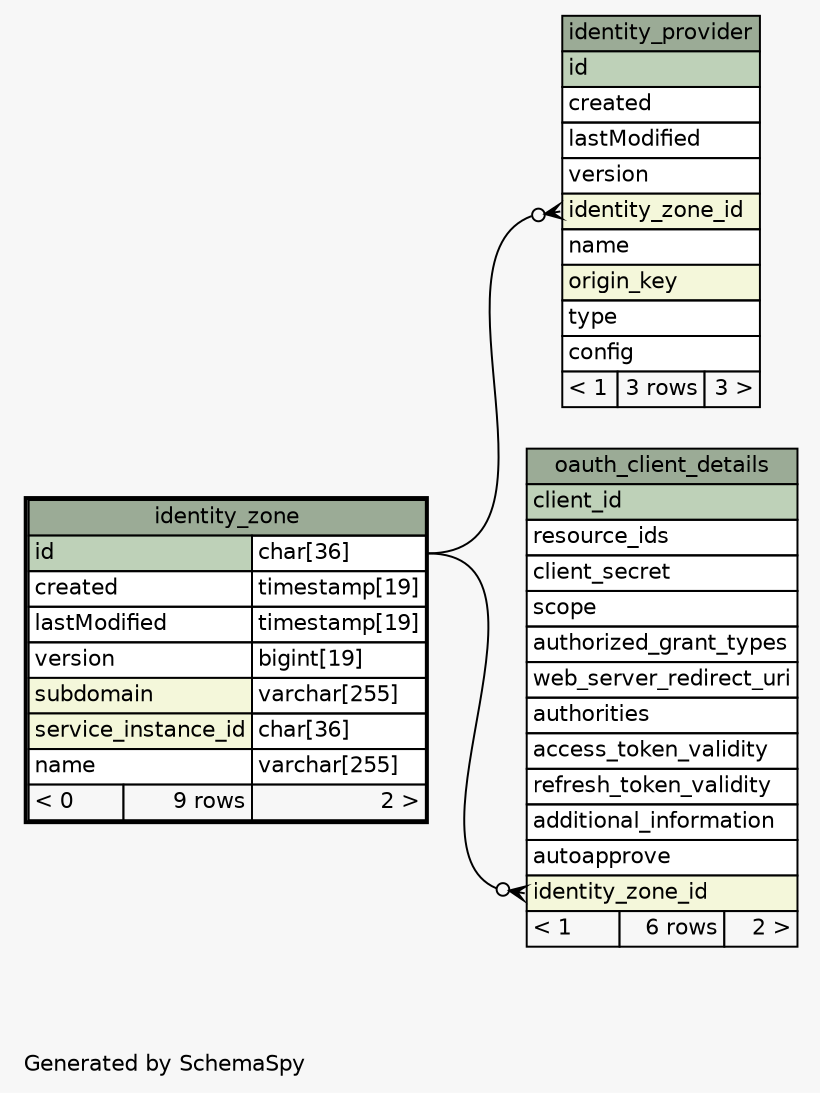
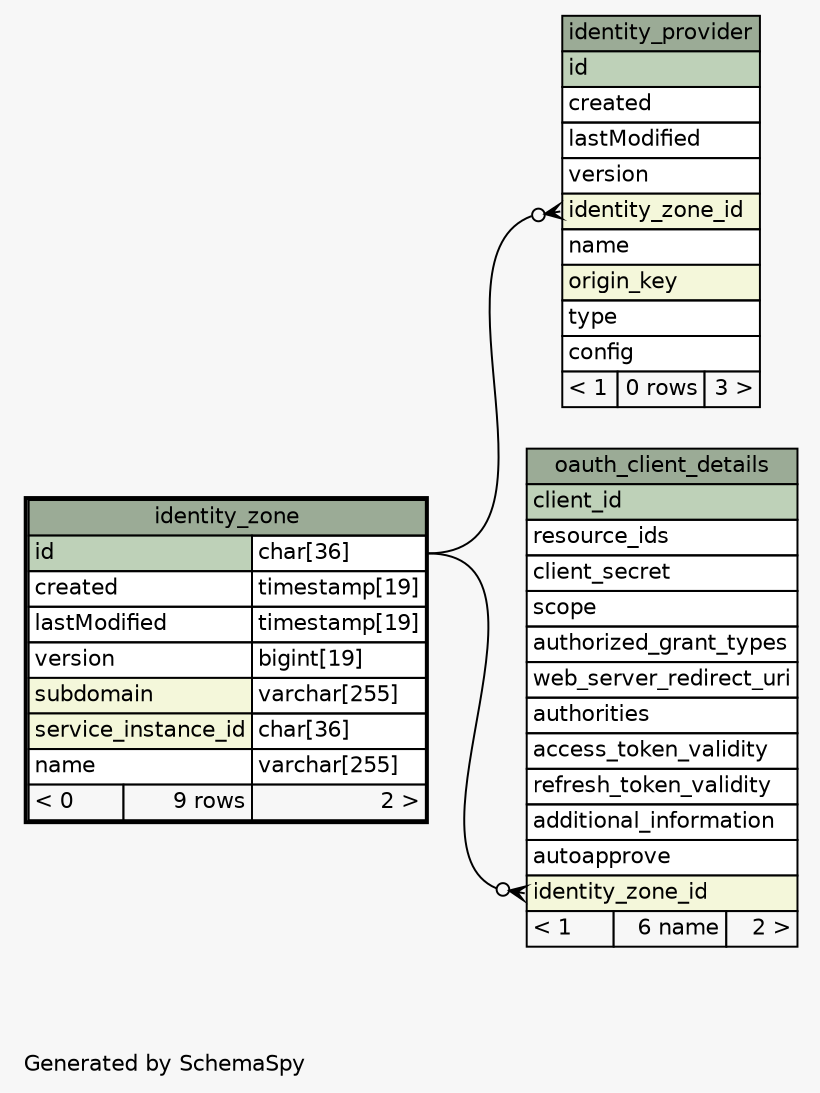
node "identity_provider": text "3 rows" -> "0 rows"
node "oauth_client_details": text "6 rows" -> "6 name"
